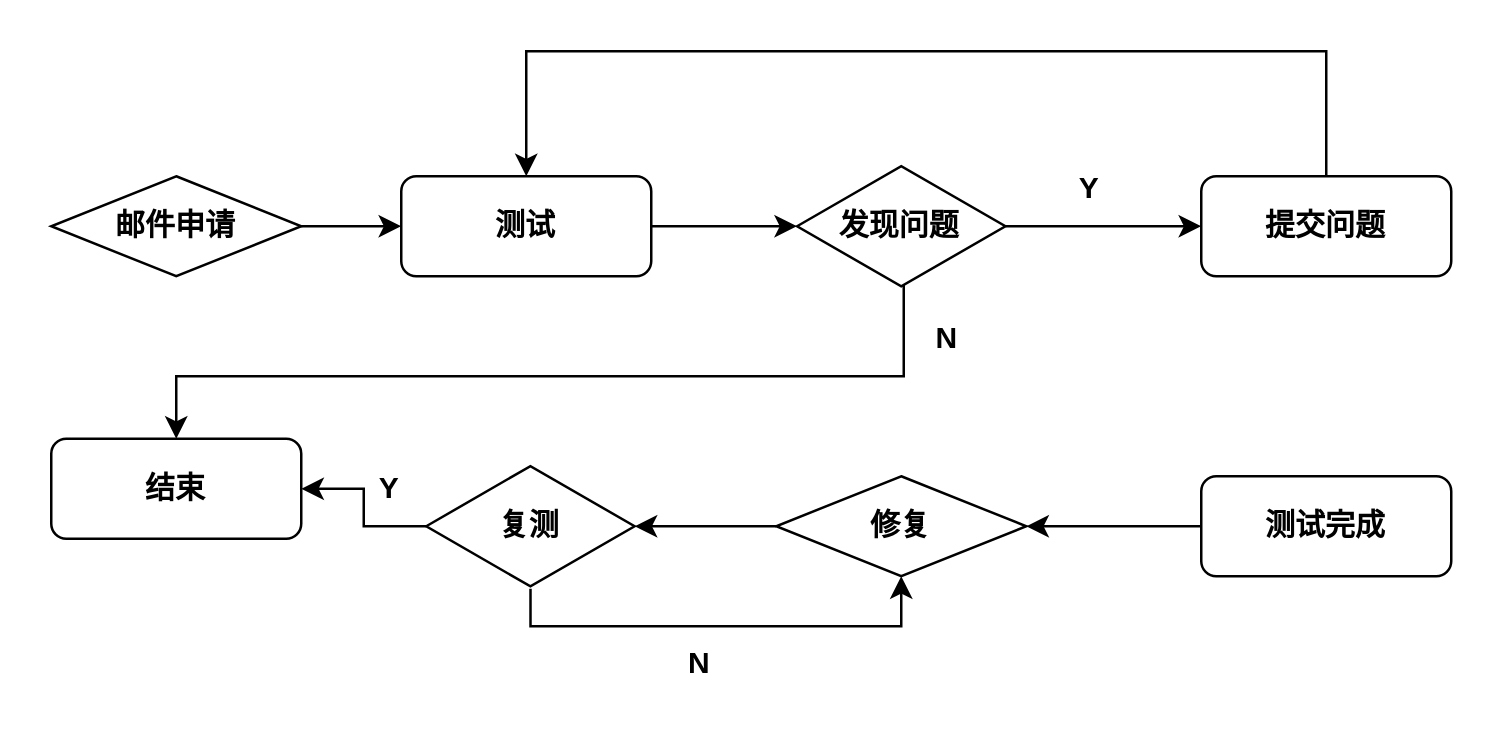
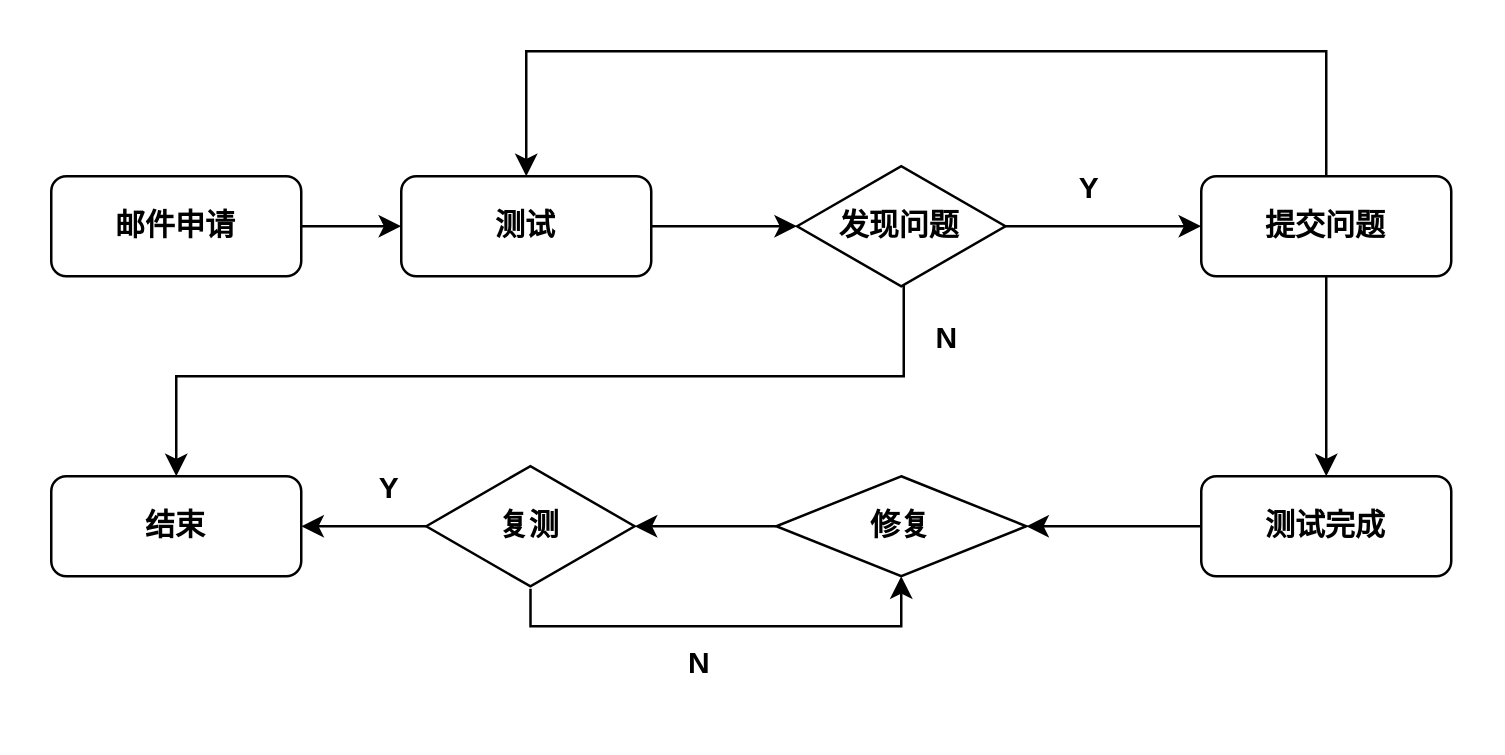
node "邮件申请": shape diamond -> rounded rectangle
edge "提交问题" -> "测试完成": added
node "结束": moved (176, 489) -> (176, 526)
